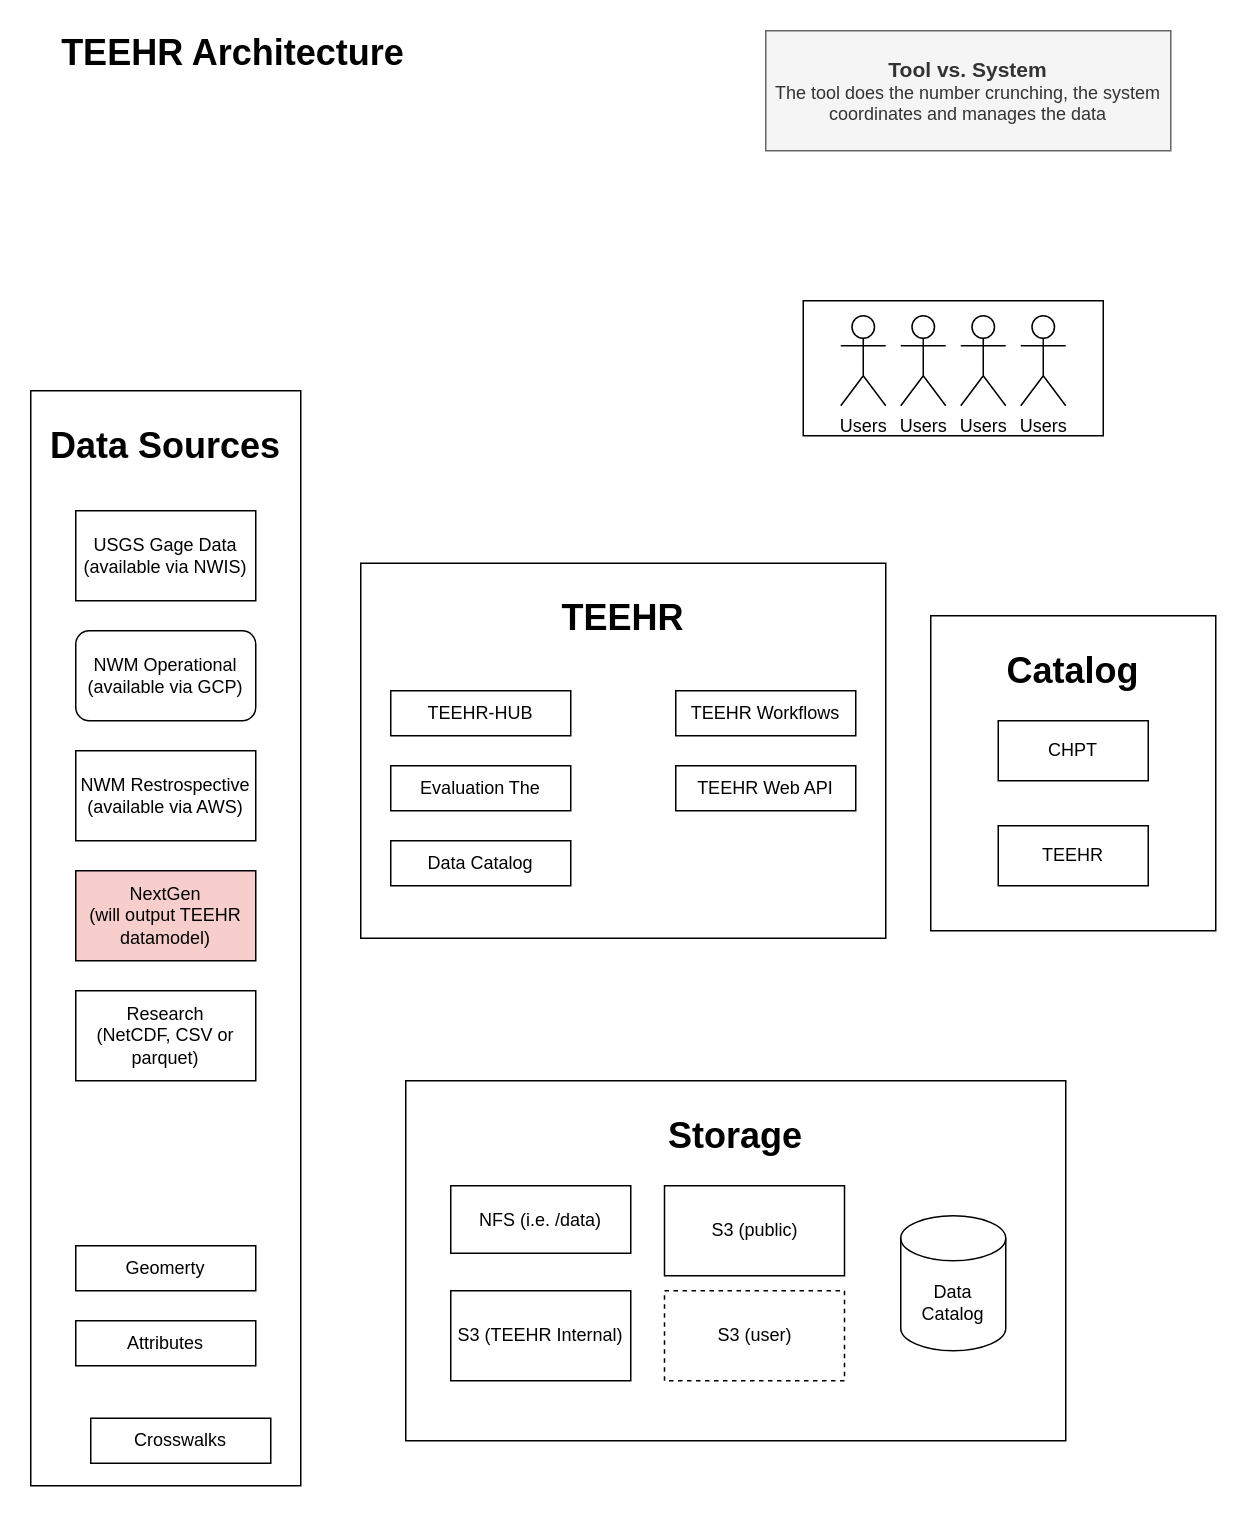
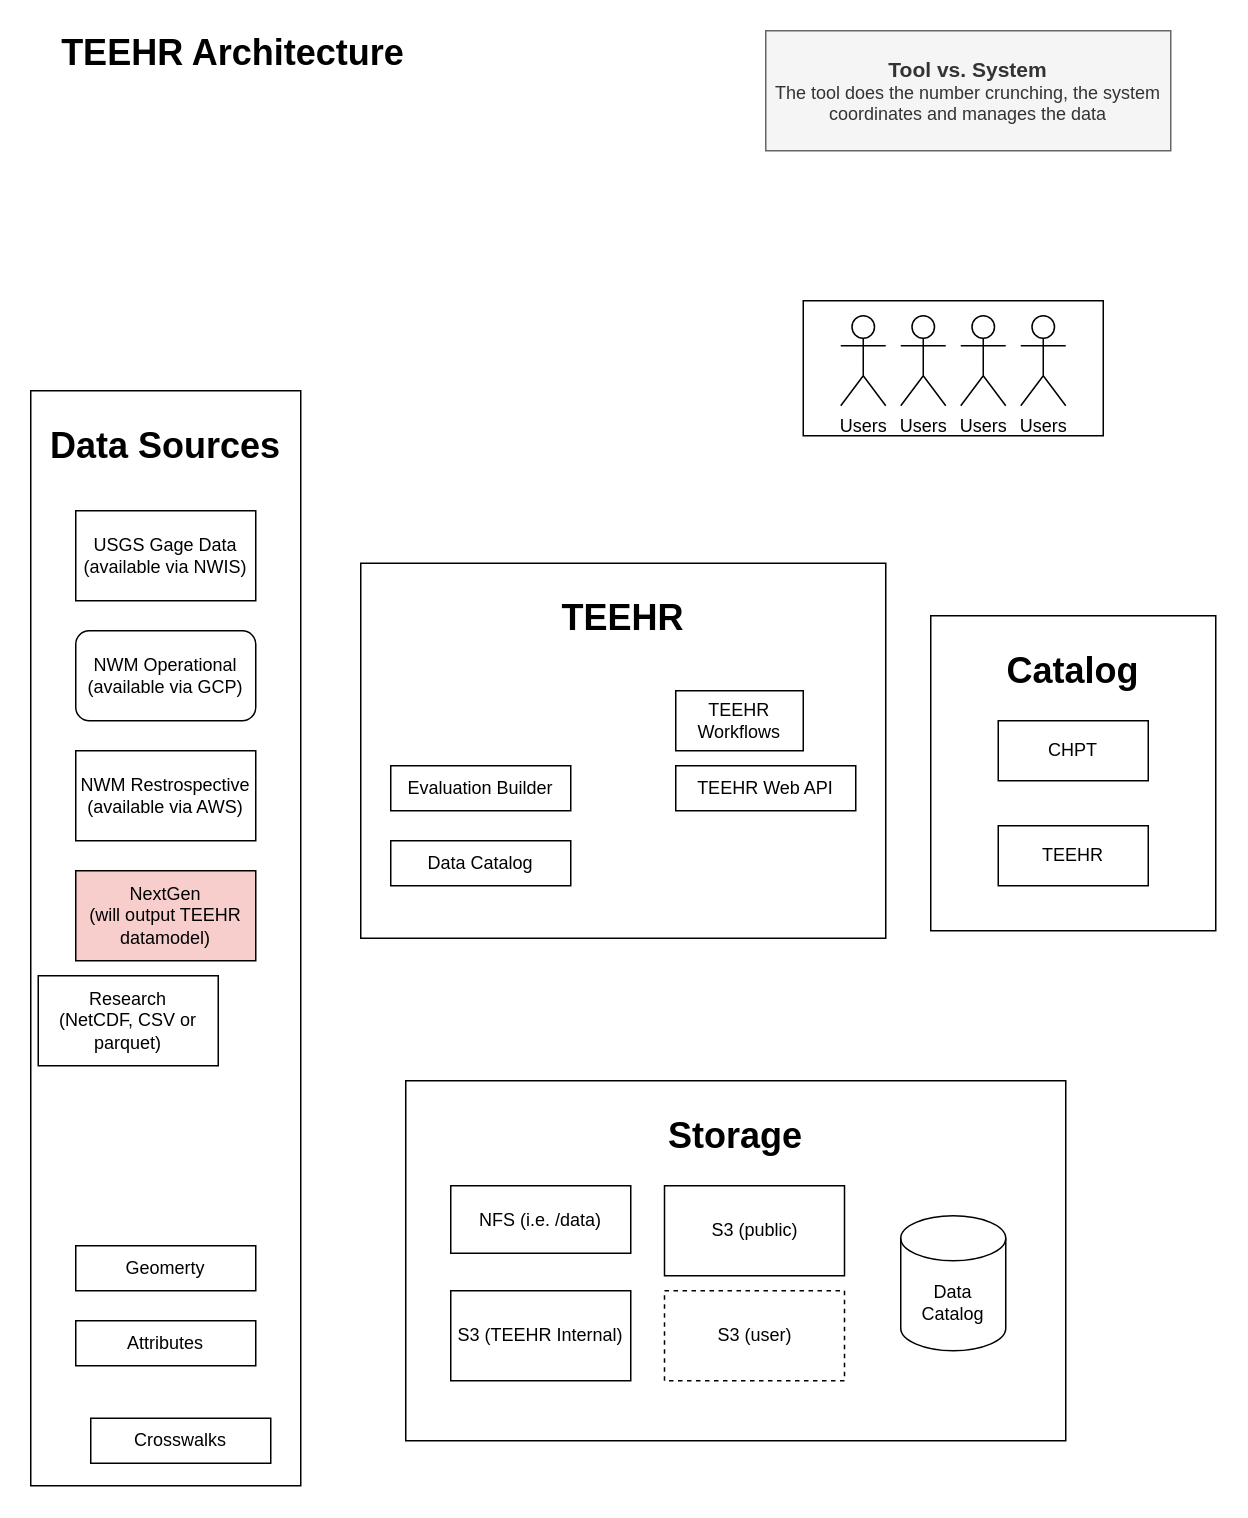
node "TEEHR-HUB": removed
node "TEEHR Workflows": size 180x45 -> 128x60
node "Evaluation The": label "Evaluation The" -> "Evaluation Builder"
node "Research (NetCDF, CSV or parquet)": moved (166, 1036) -> (128, 1021)
